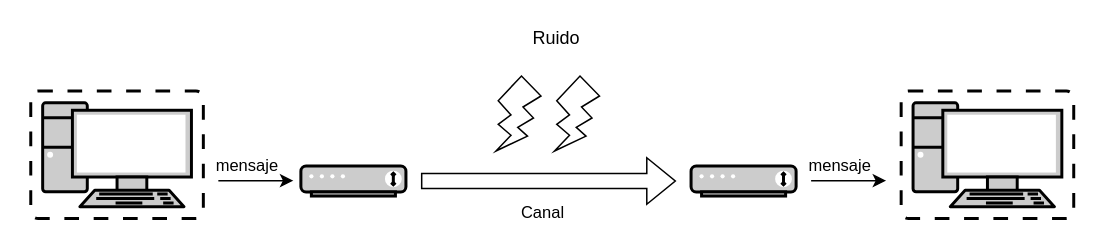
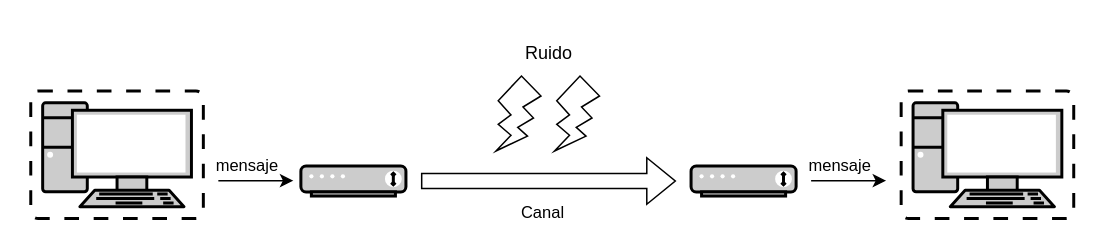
node "Ruido": moved (556, 38) -> (548, 53)
